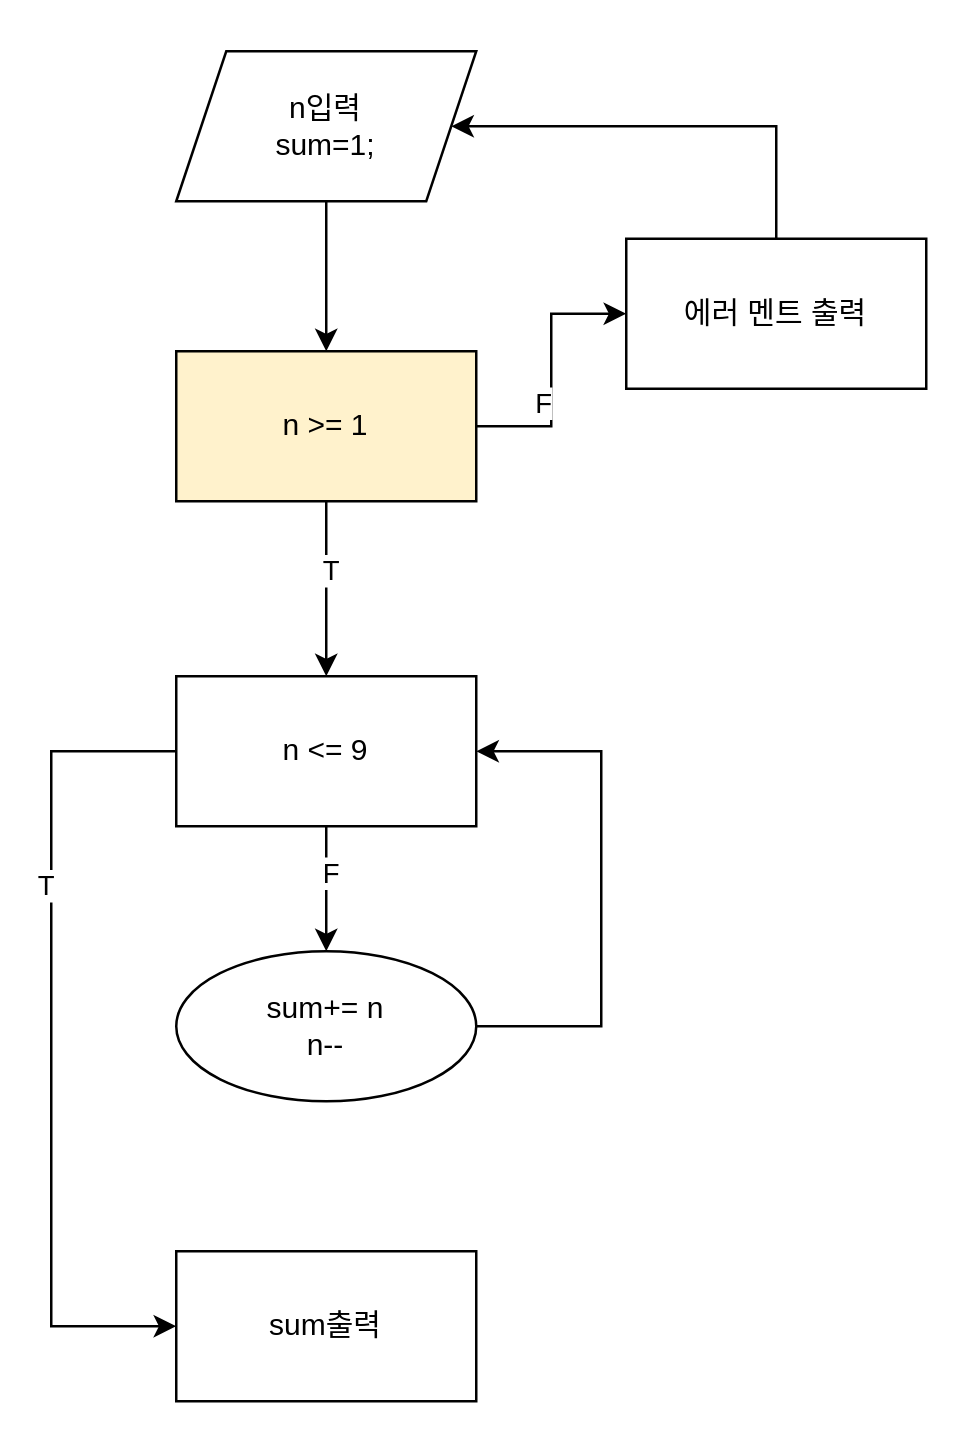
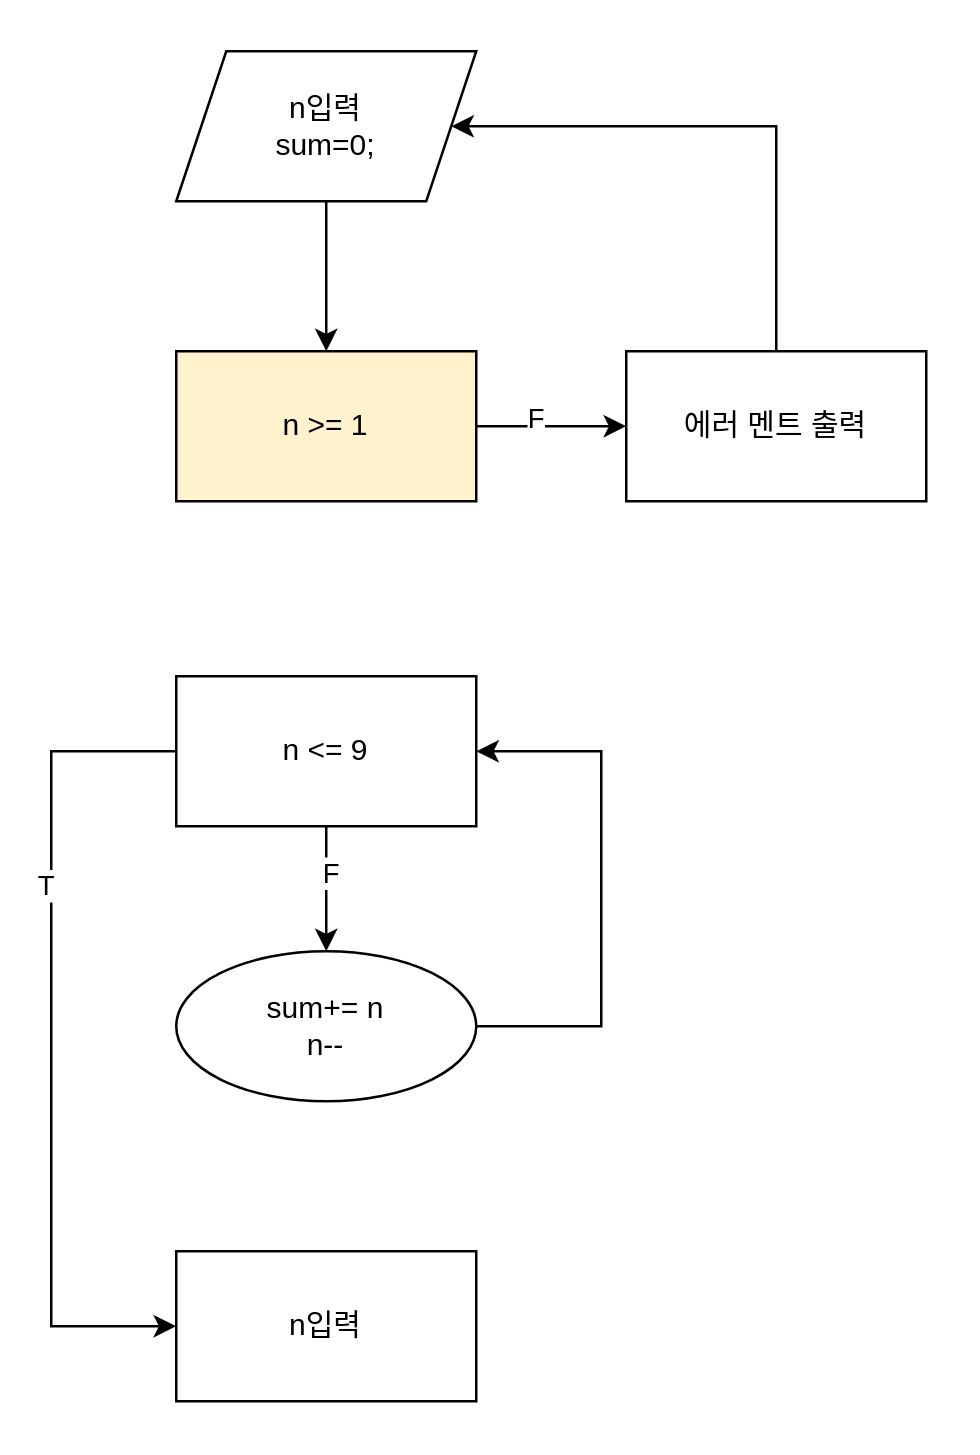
node "n입력 sum=1;": label "n입력 sum=1;" -> "n입력 sum=0;"
node "에러 멘트 출력": moved (776, 314) -> (776, 426)
edge "n >= 1" -> "n <= 9": removed, label "T"
node "sum출력": label "sum출력" -> "n입력"
